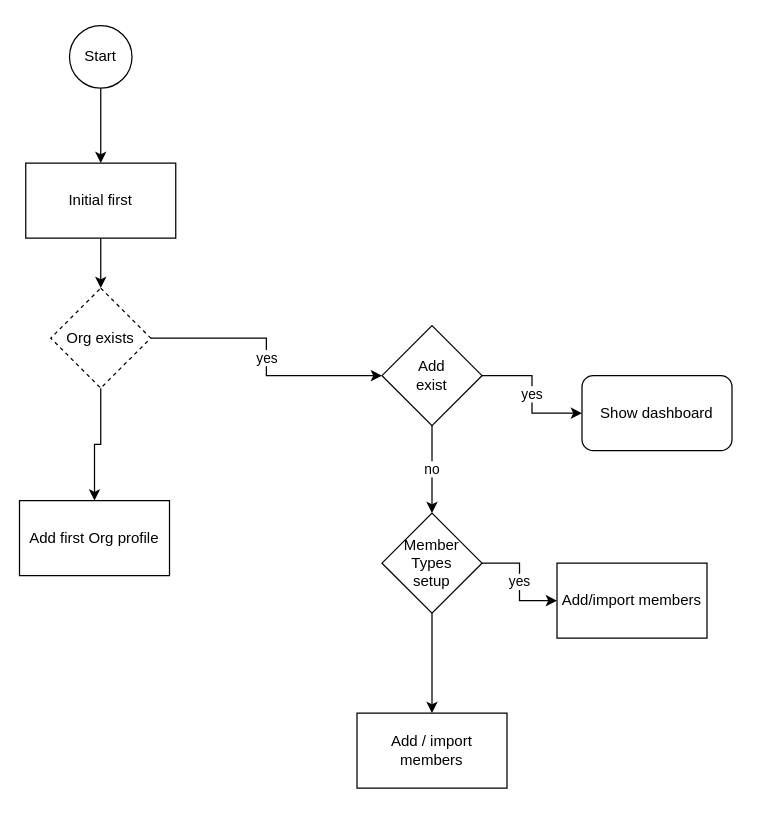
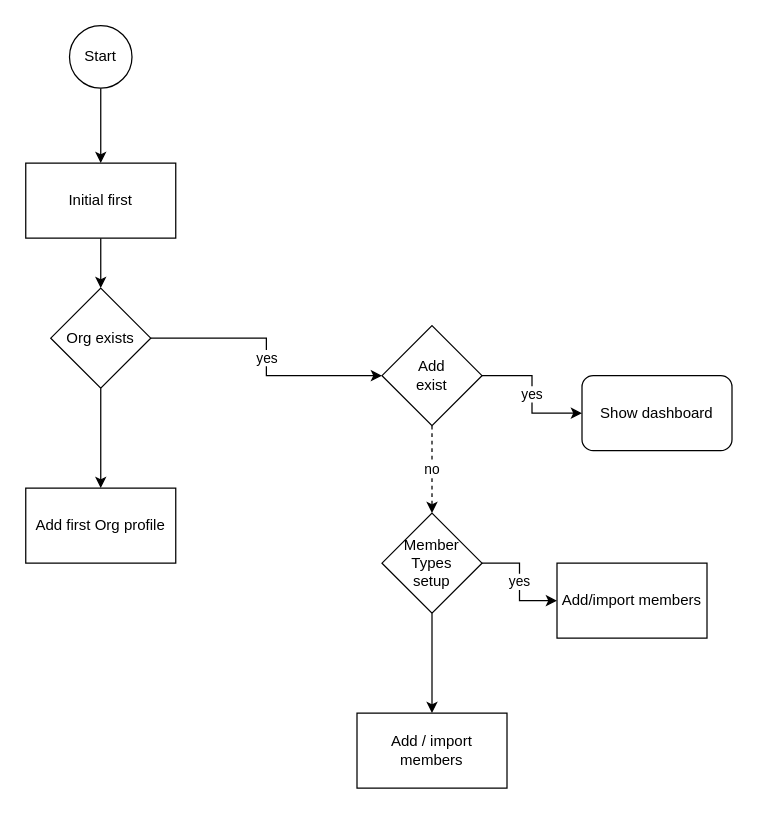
node "Org exists": style dashed -> solid
edge "Add exist" -> "Member Types setup": style solid -> dashed
node "Add first Org profile": moved (94, 538) -> (101, 526)
